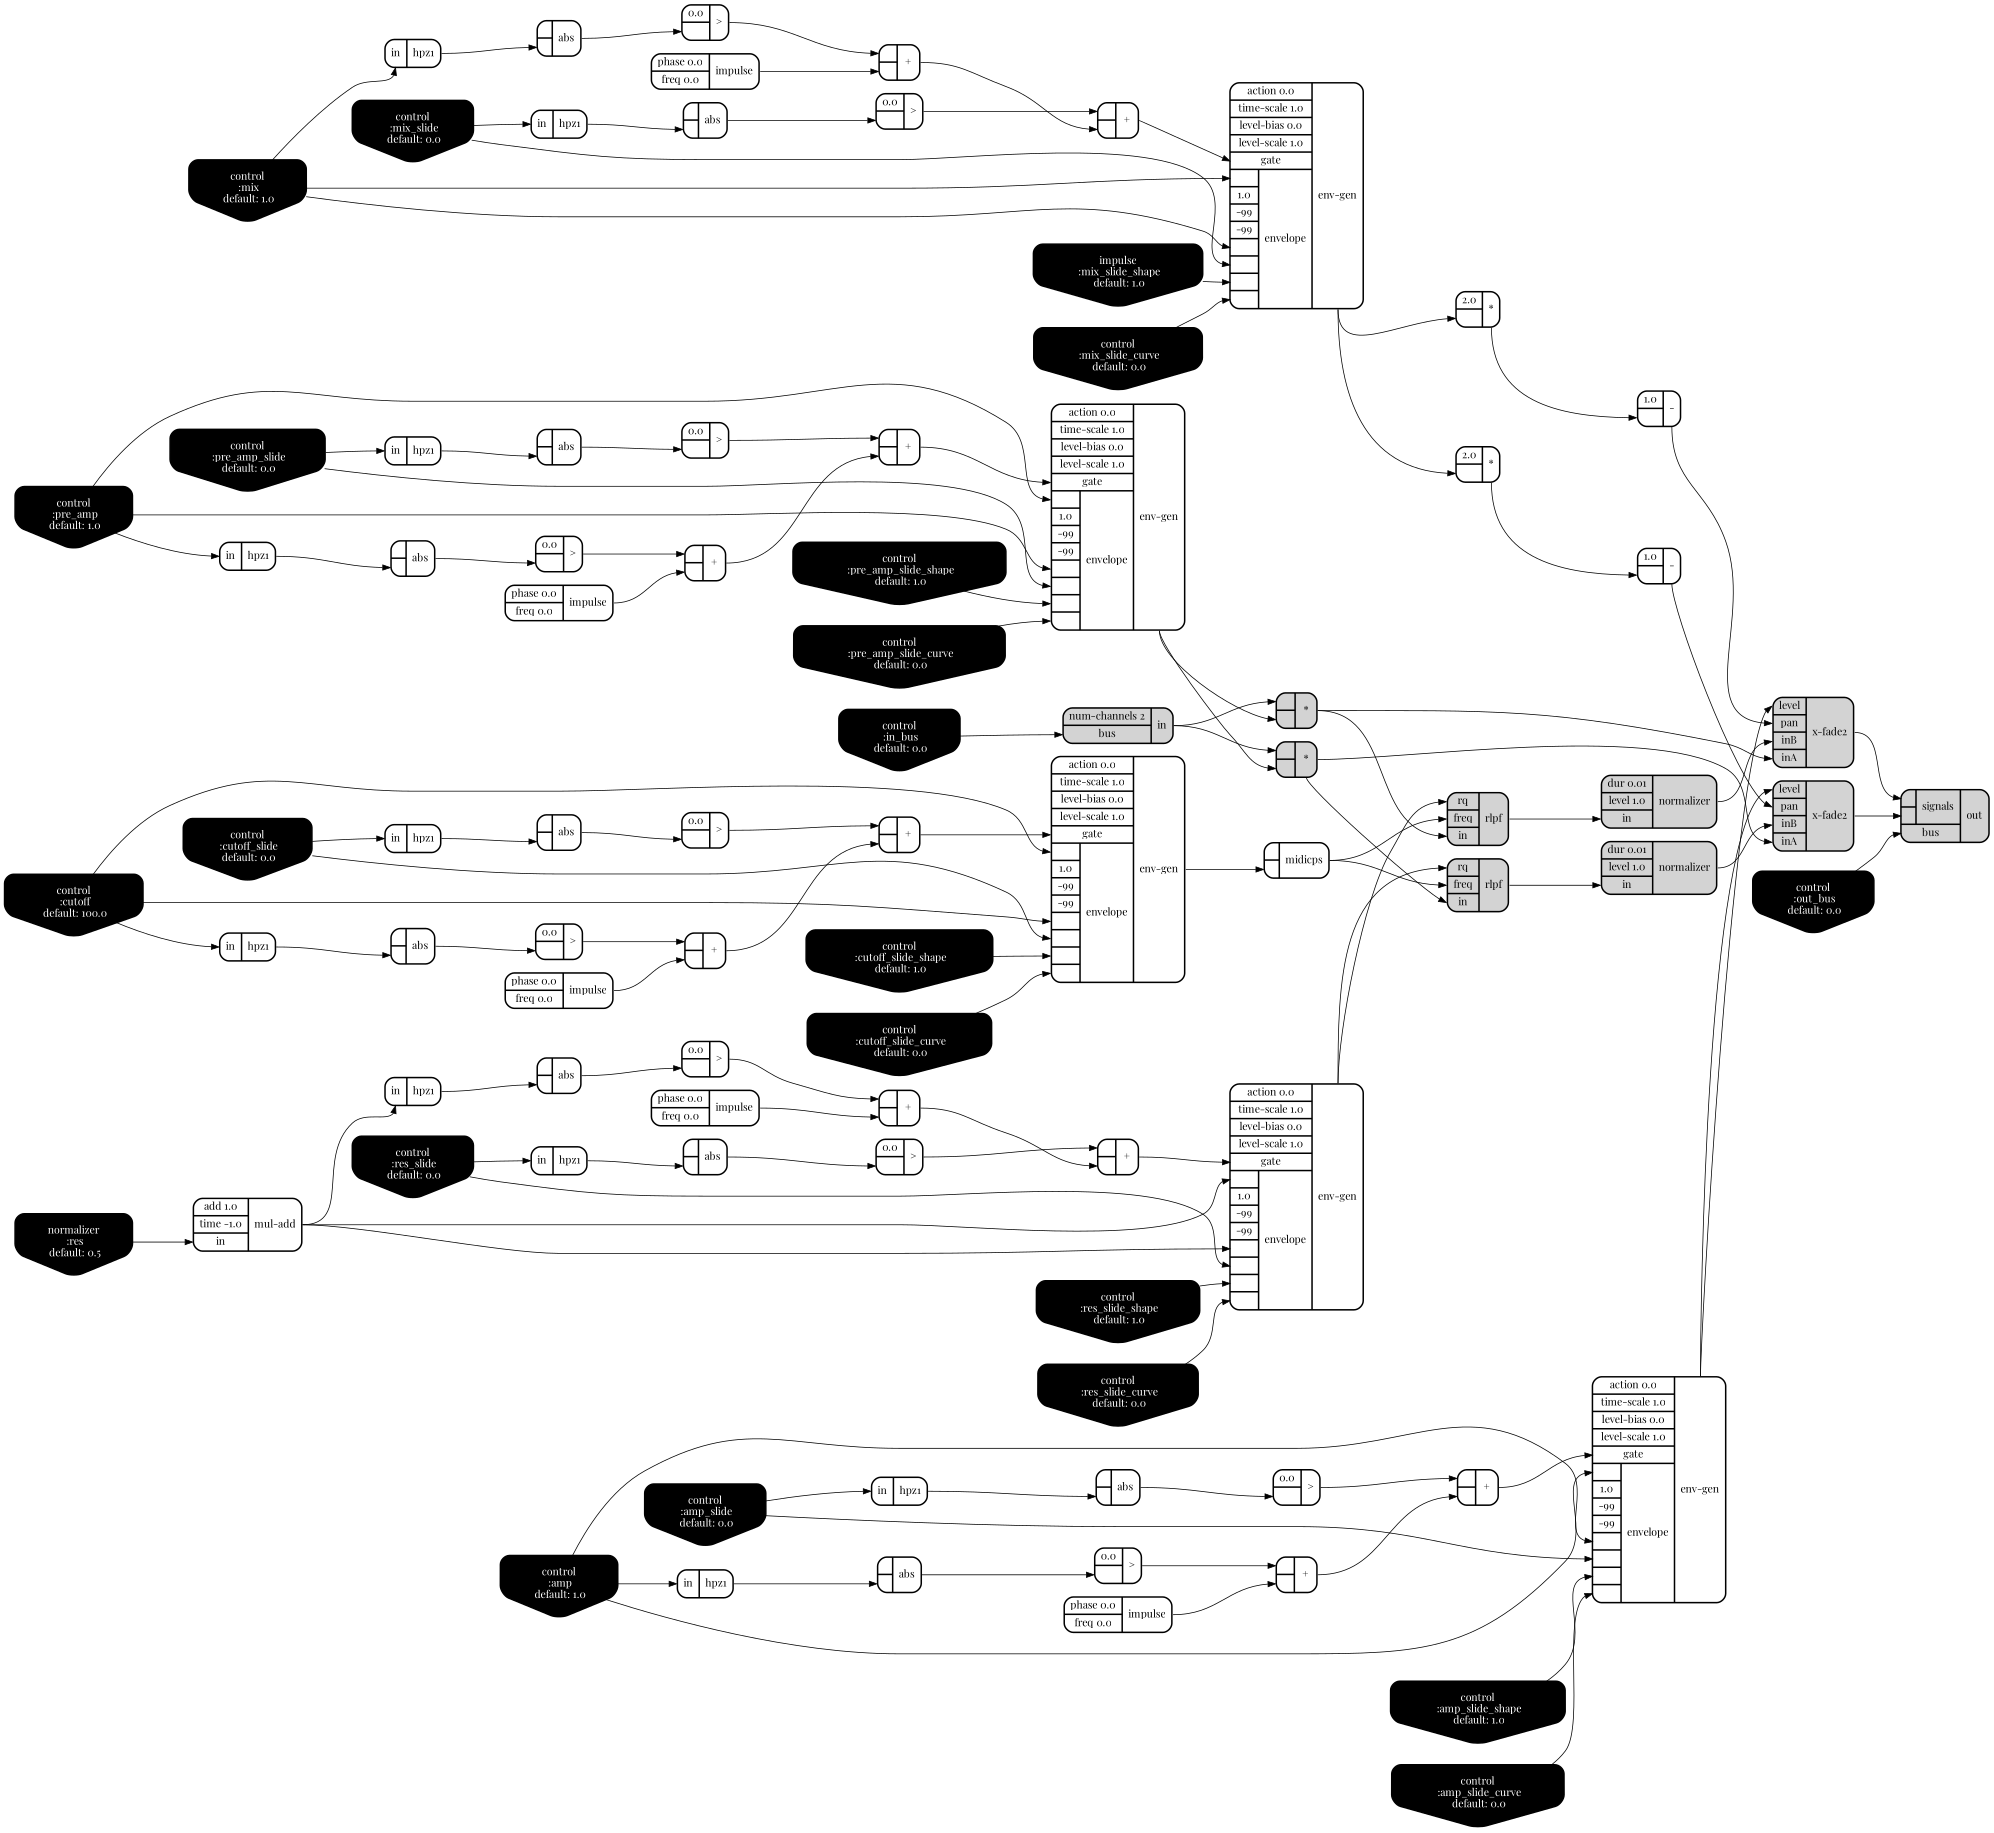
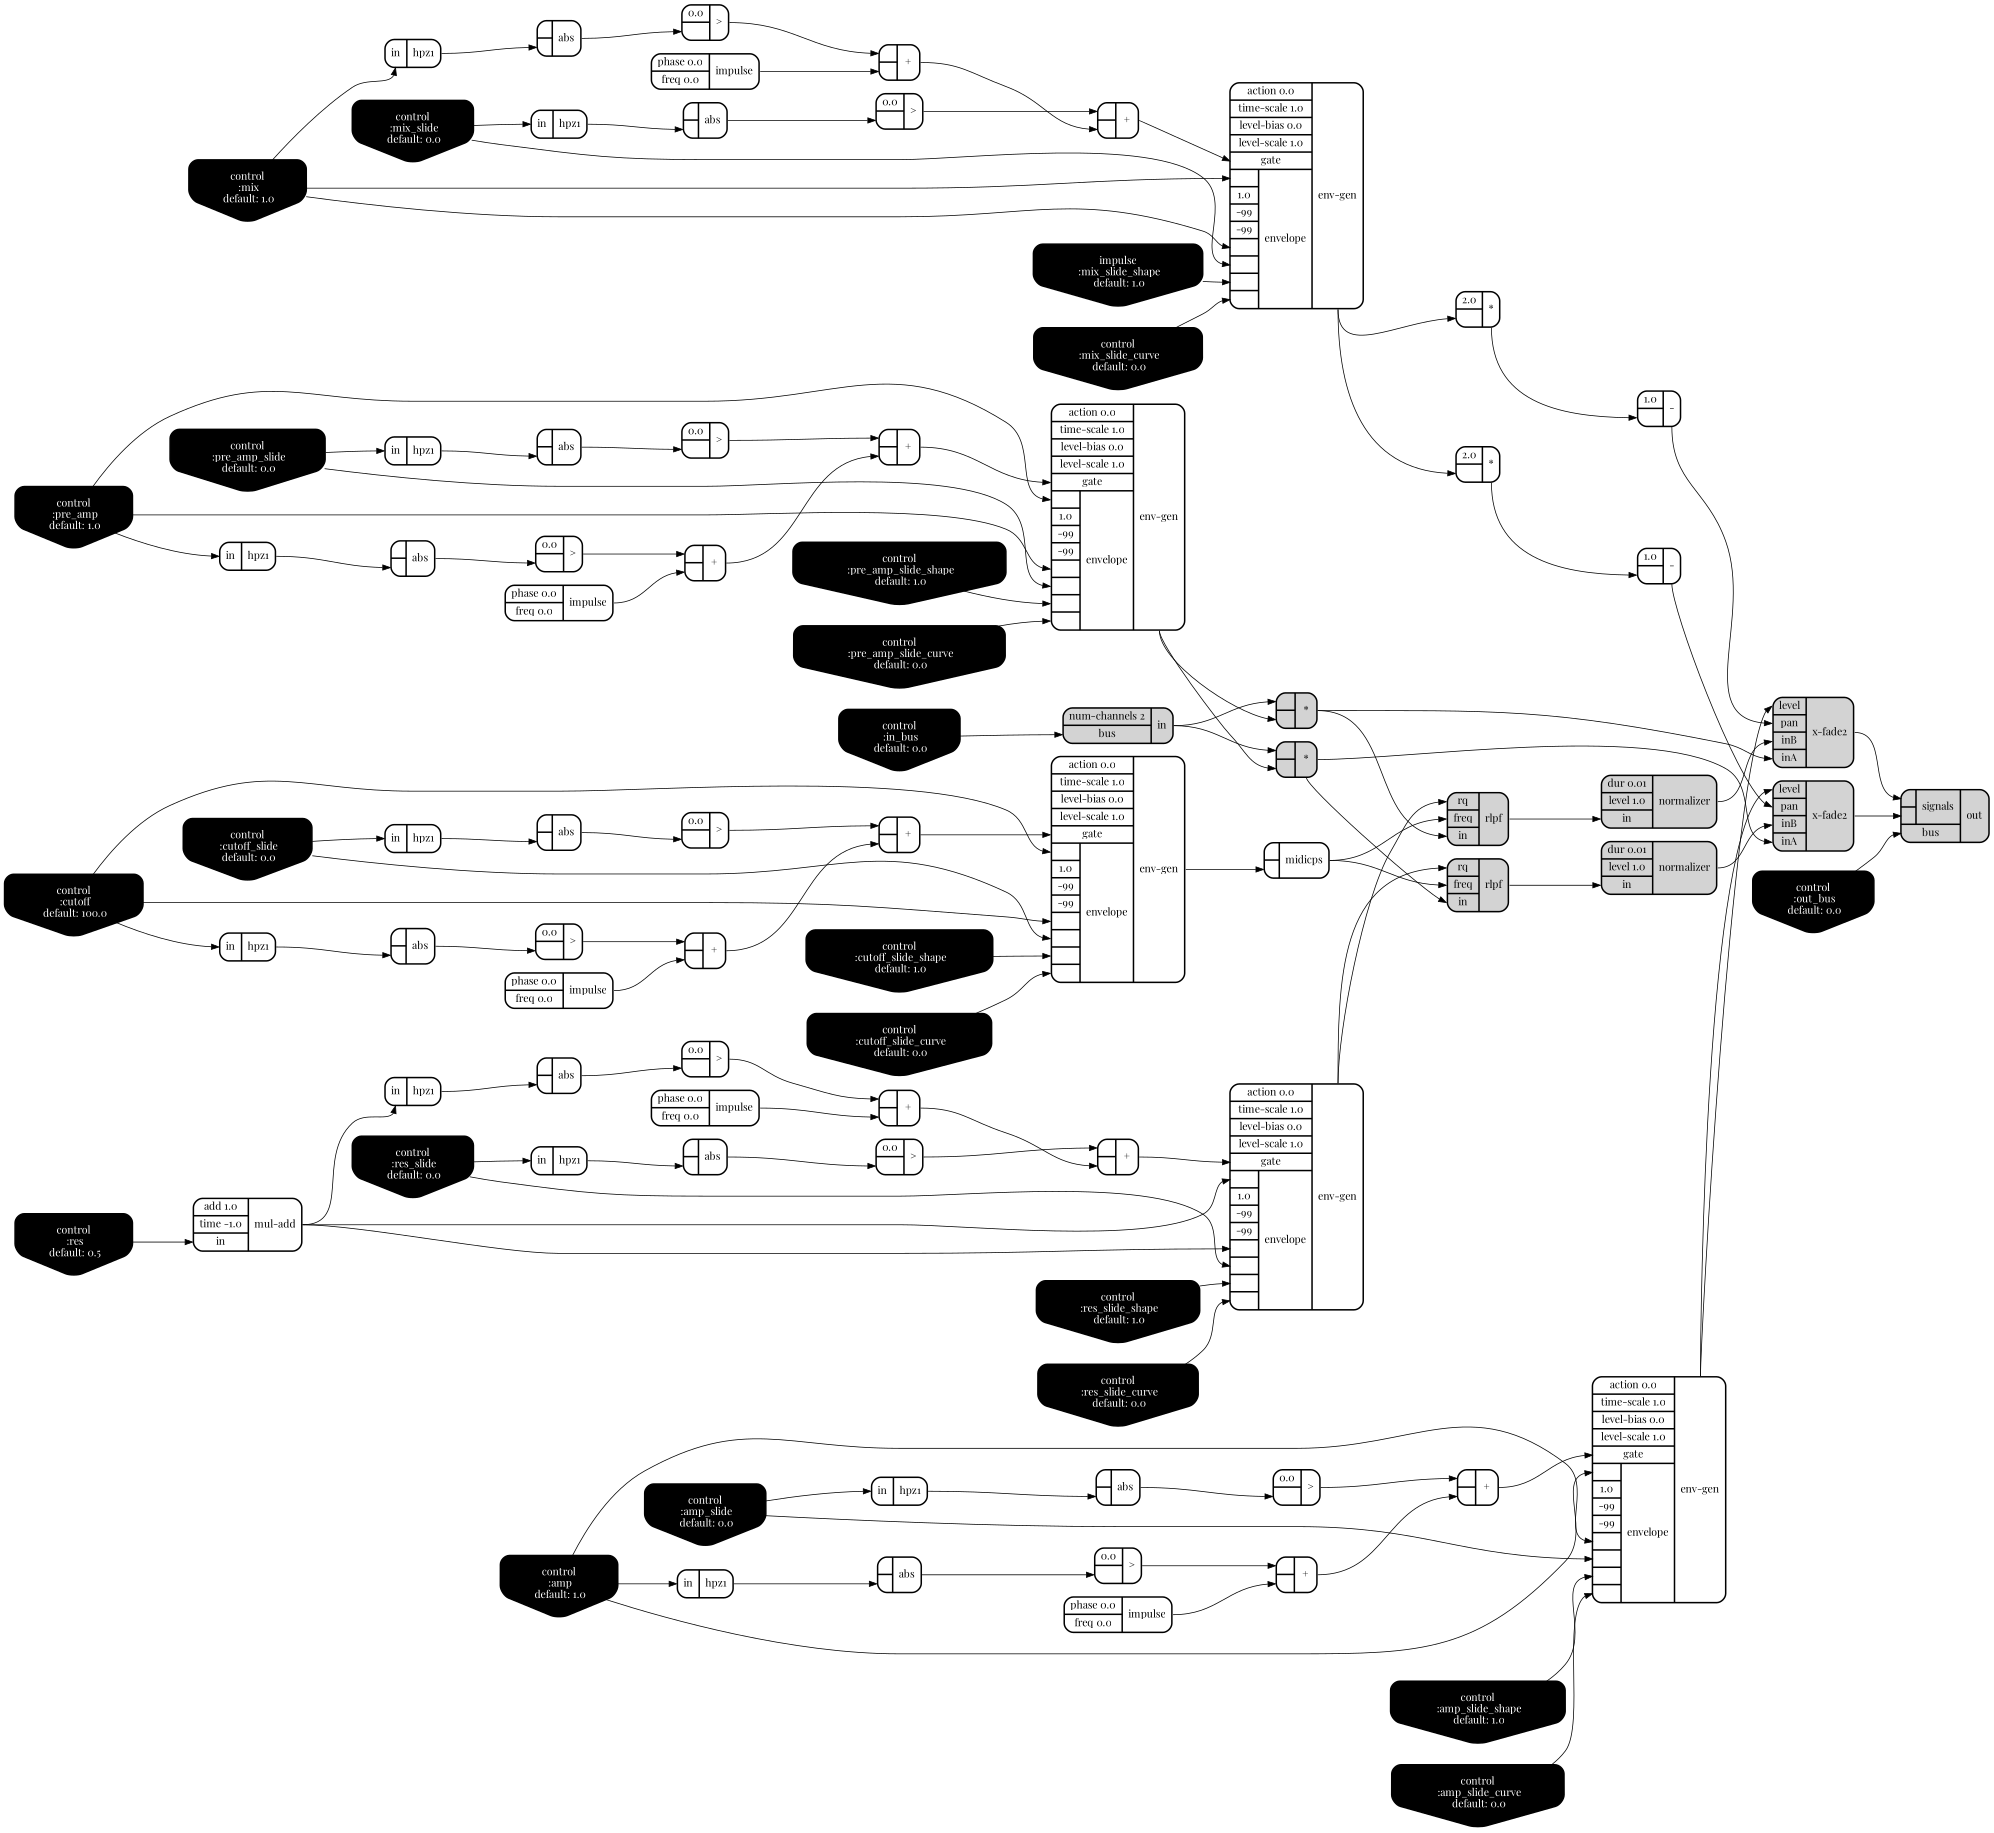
node "normalizer :res default: 0.5": label "normalizer :res default: 0.5" -> "control :res default: 0.5"
